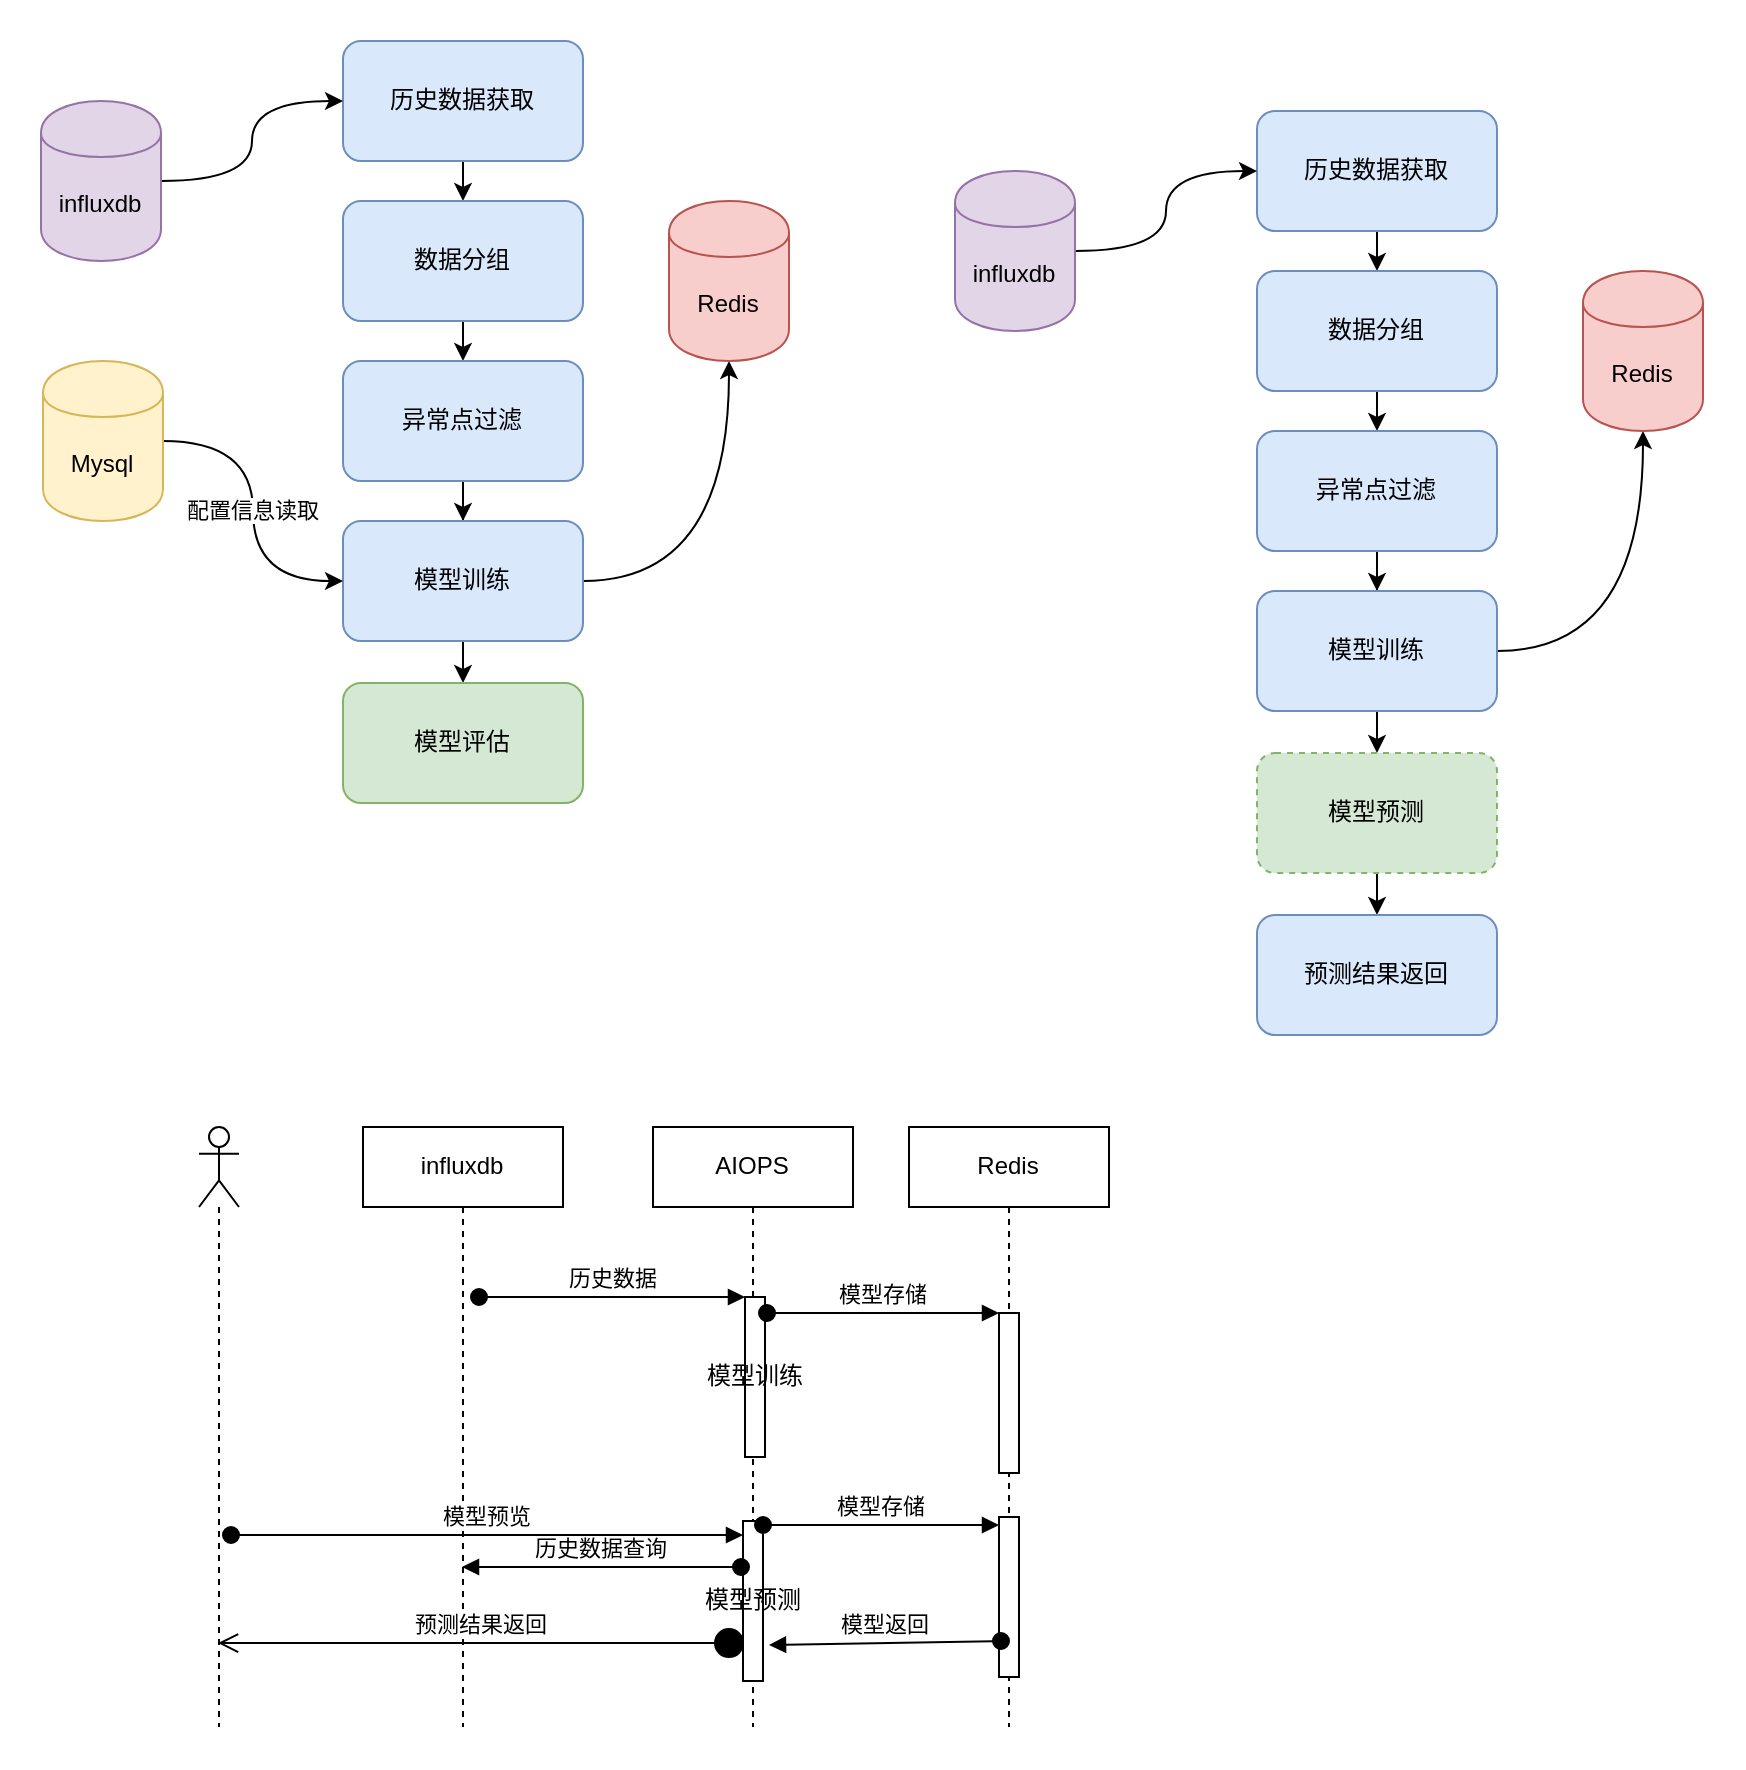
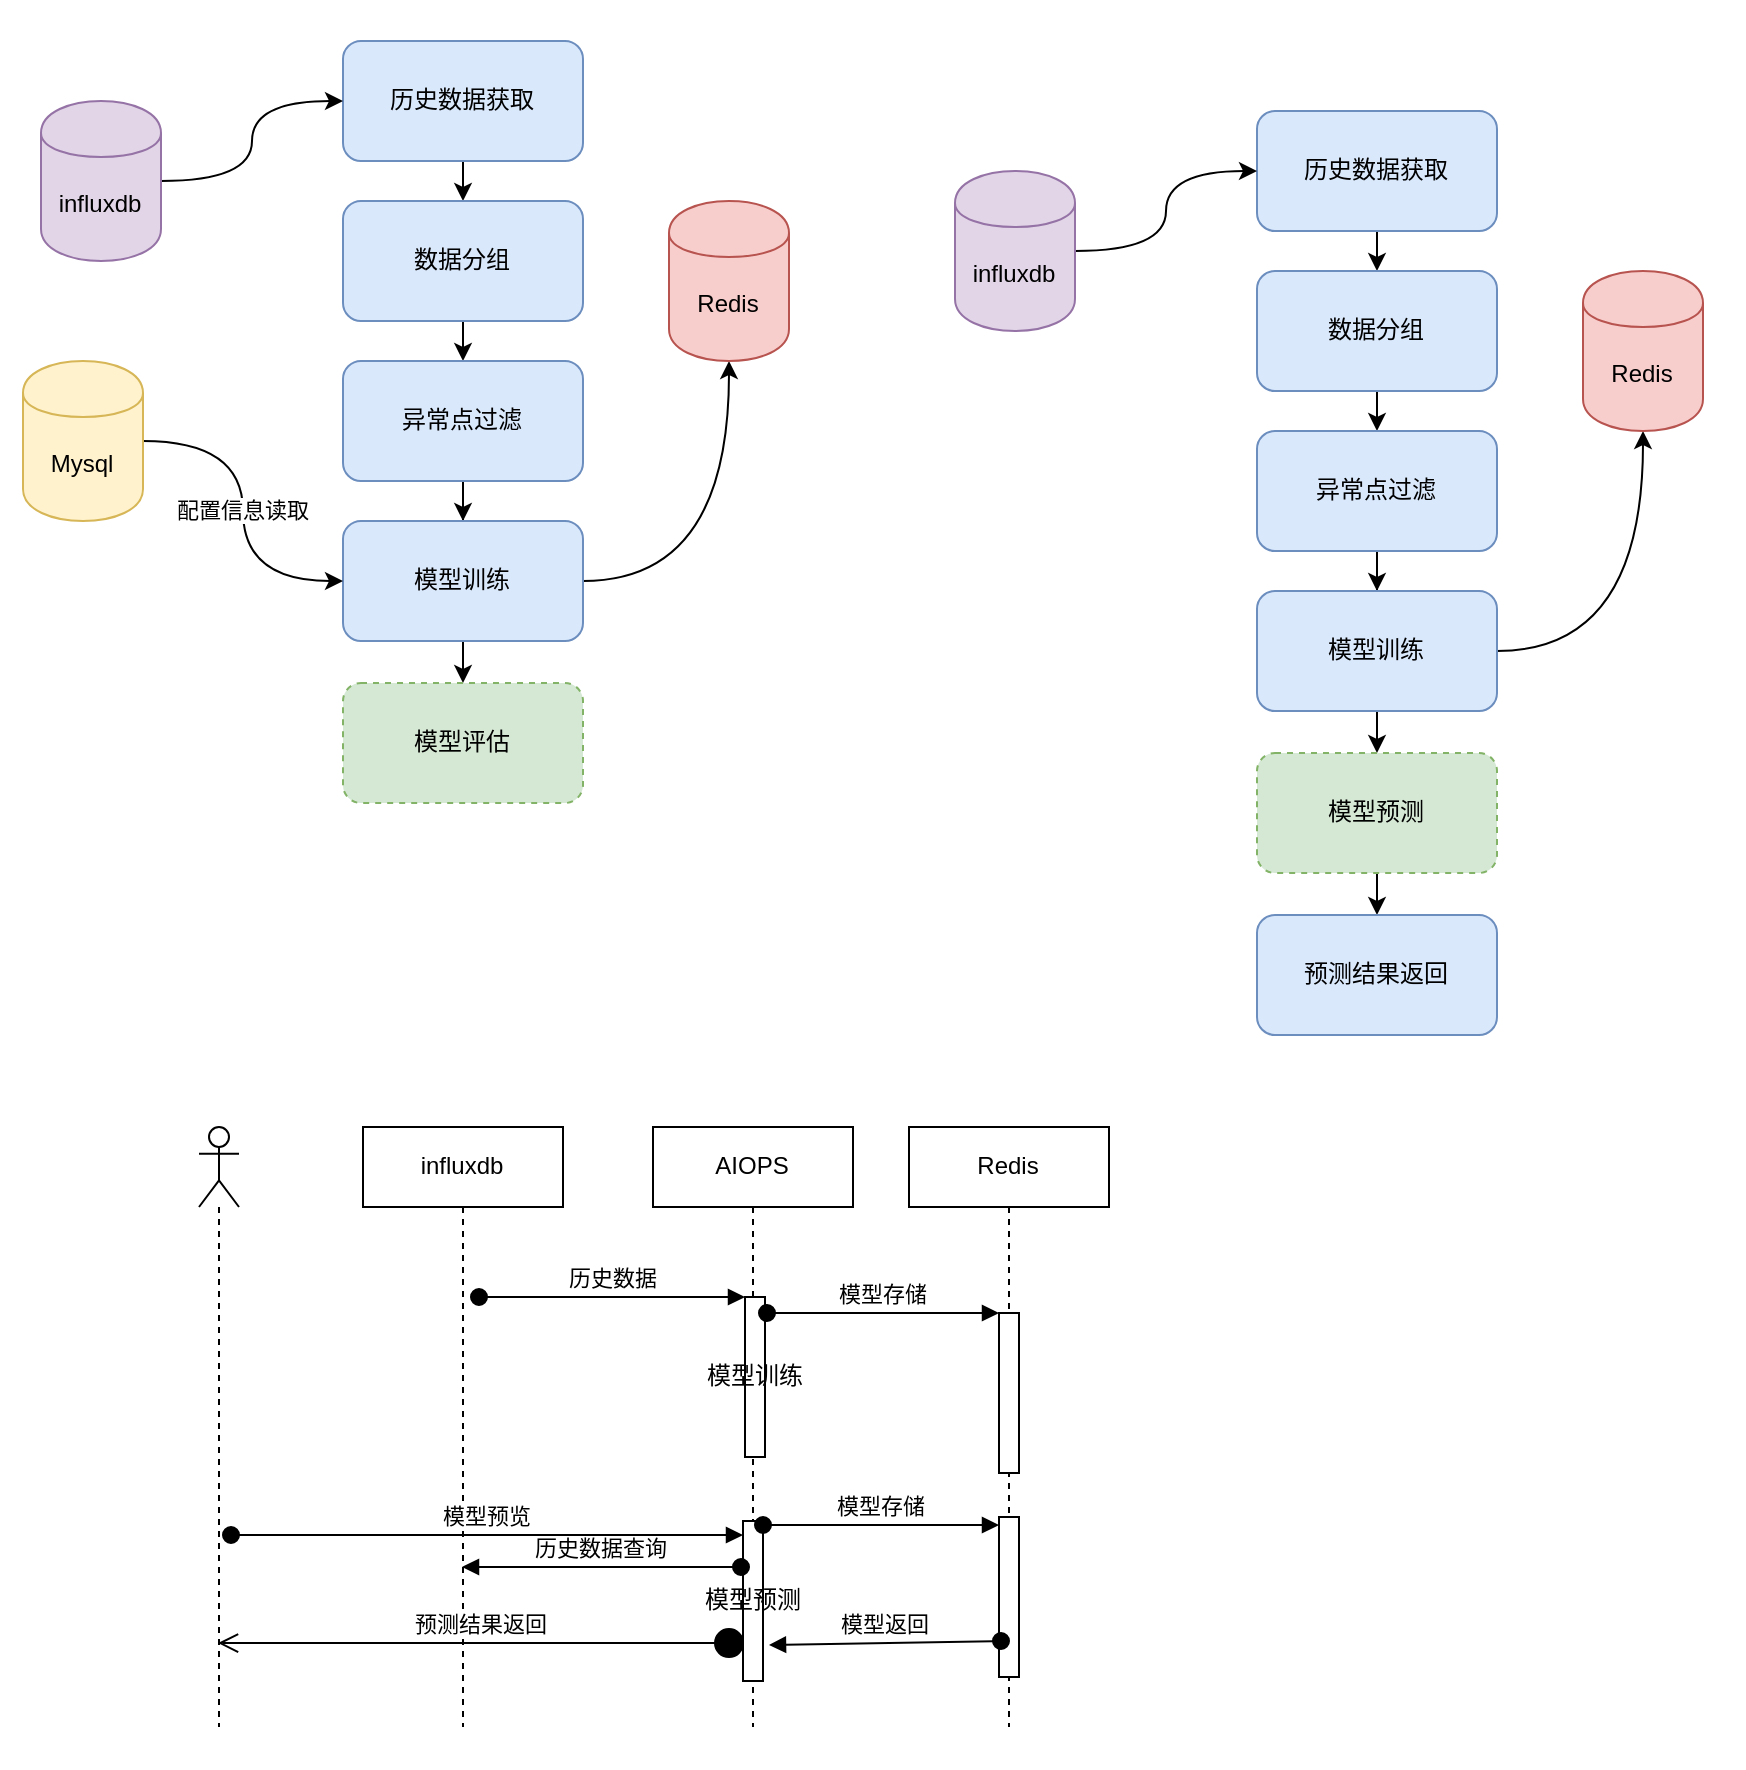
node "Mysql": moved (103, 441) -> (83, 441)
node "模型评估": style solid -> dashed
